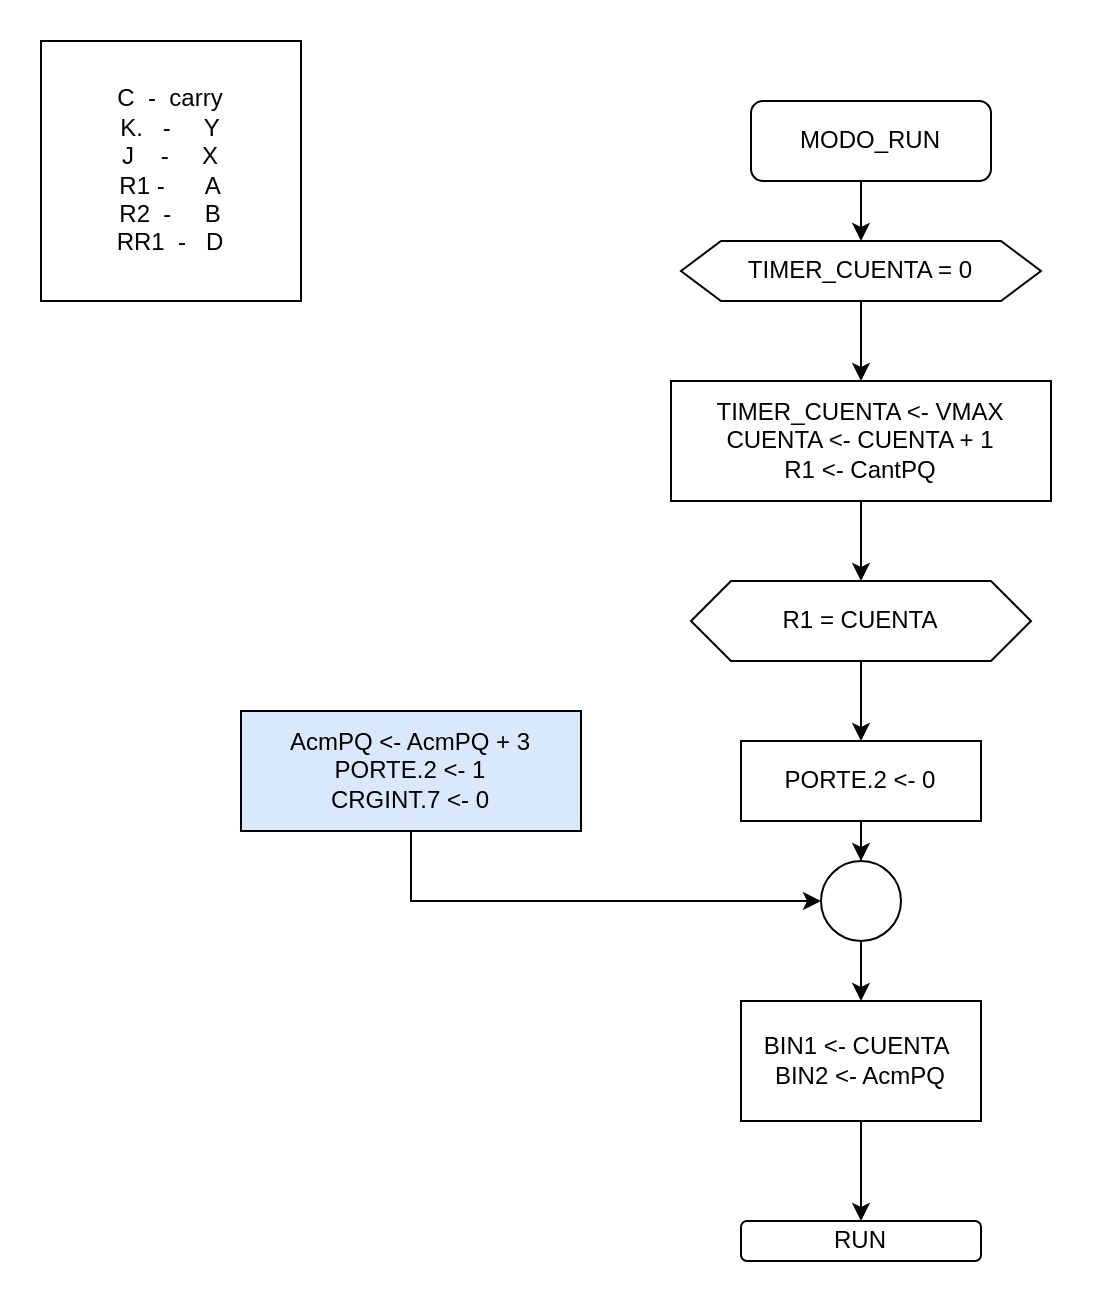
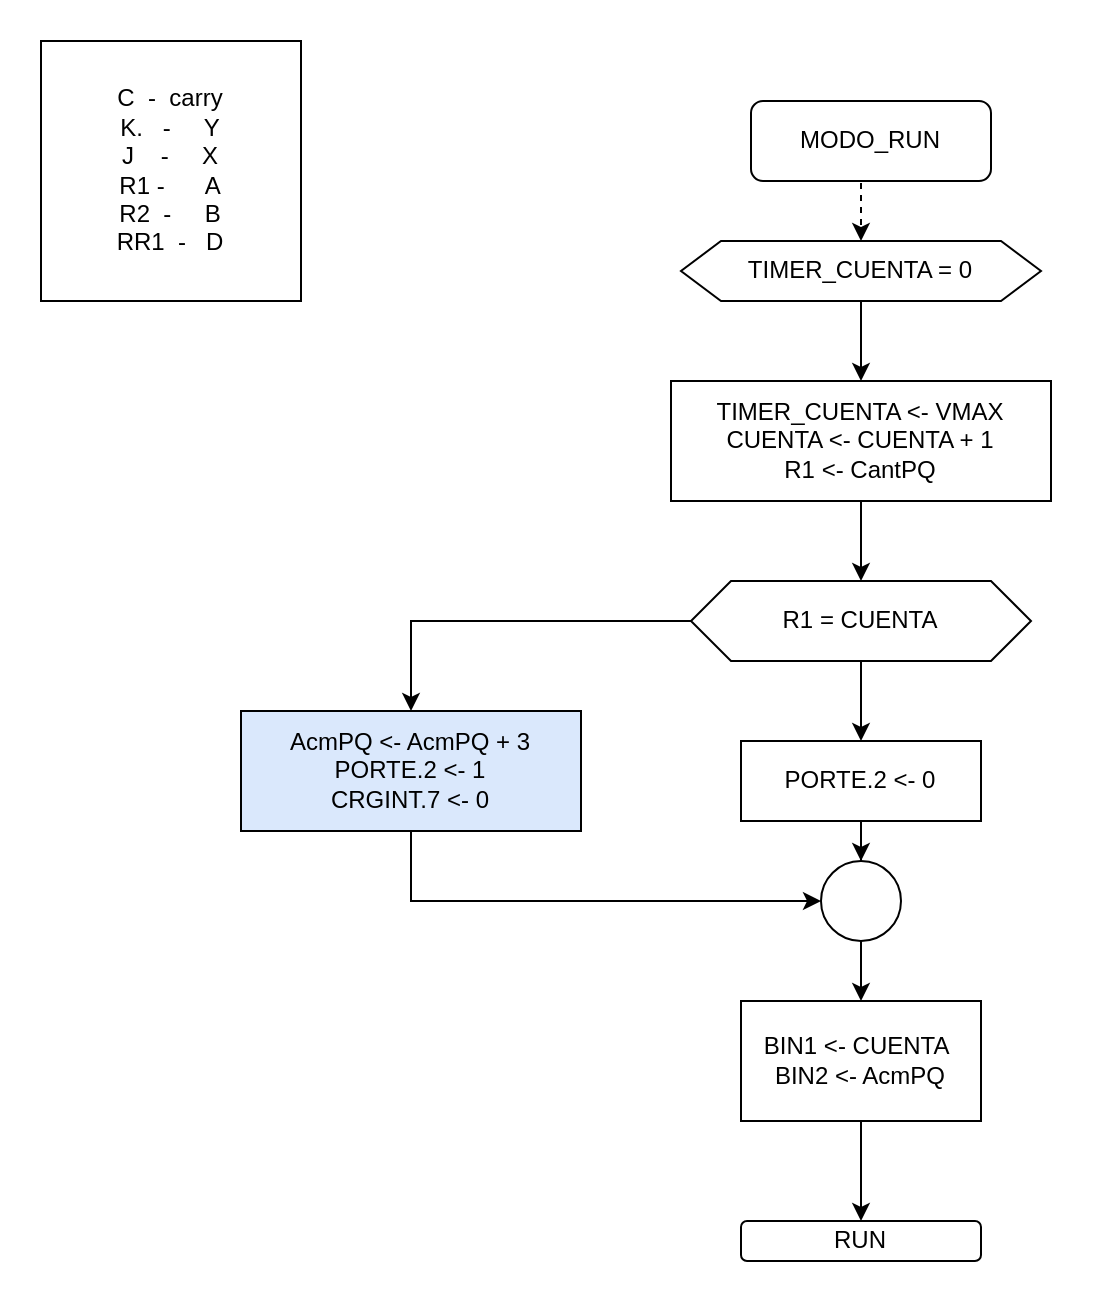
edge "MODO_RUN" -> "TIMER_CUENTA = 0": style solid -> dashed
edge "R1 = CUENTA" -> "AcmPQ <- AcmPQ + 3 PORTE.2 <- 1 CRGINT.7 <- 0": added
